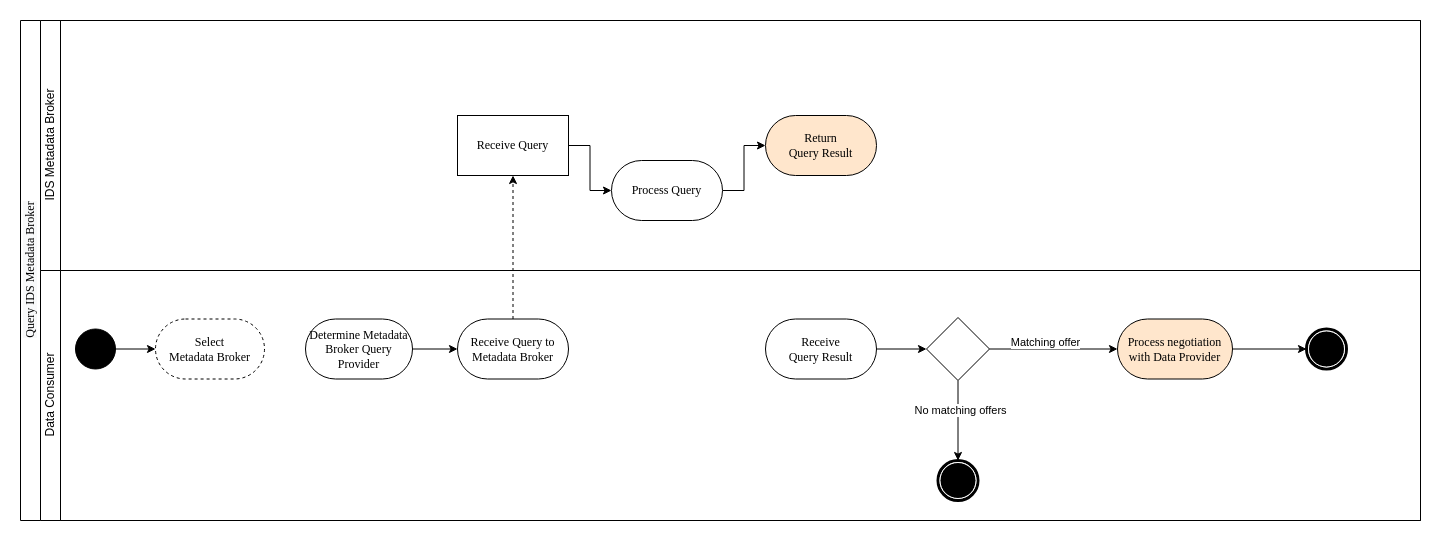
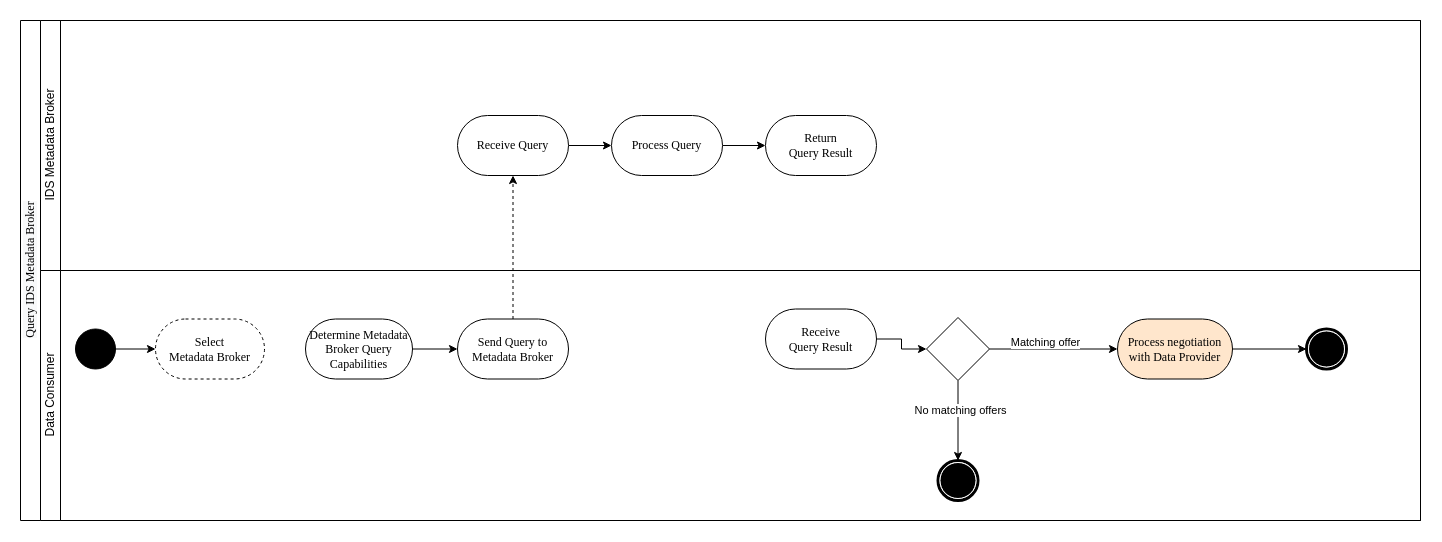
node "Receive Query": shape rectangle -> rounded rectangle
node "Return Query Result": fillcolor #ffe6cc -> #ffffff
node "Process Query": moved (667, 191) -> (667, 146)
node "Receive Query Result": moved (821, 349) -> (821, 339)
node "Determine Metadata Broker Query Provider": label "Determine Metadata Broker Query Provider" -> "Determine Metadata Broker Query Capabilities"
node "Receive Query to Metadata Broker": label "Receive Query to Metadata Broker" -> "Send Query to Metadata Broker"
